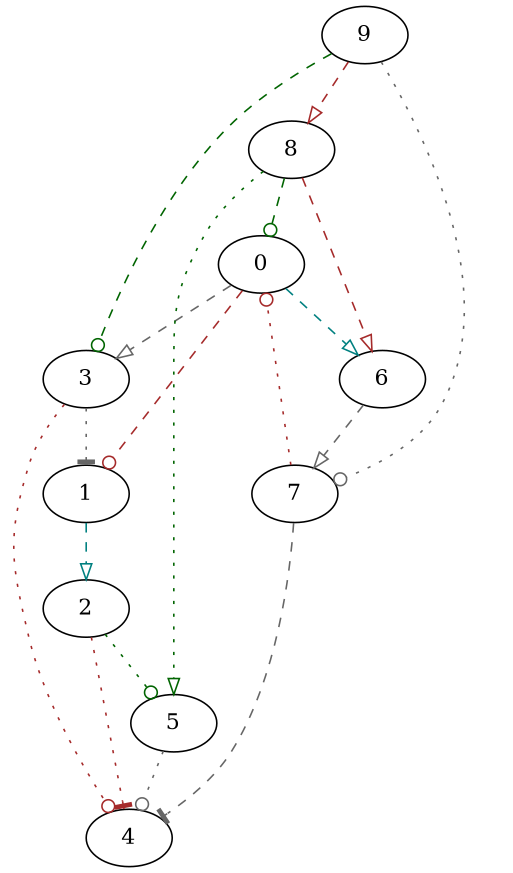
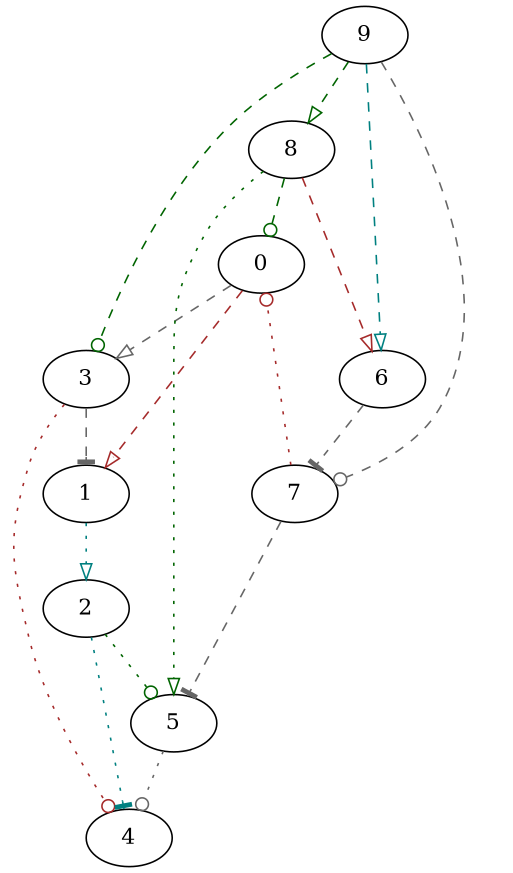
edge "9" -> "8": color brown -> darkgreen
edge "9" -> "7": style dotted -> dashed
edge "0" -> "6": now "9" -> "6"
edge "0" -> "1": arrowhead odot -> onormal
edge "6" -> "7": arrowhead onormal -> tee
edge "3" -> "1": style dotted -> dashed
edge "1" -> "2": style dashed -> dotted
edge "7" -> "4": now "7" -> "5"
edge "2" -> "4": color brown -> teal
